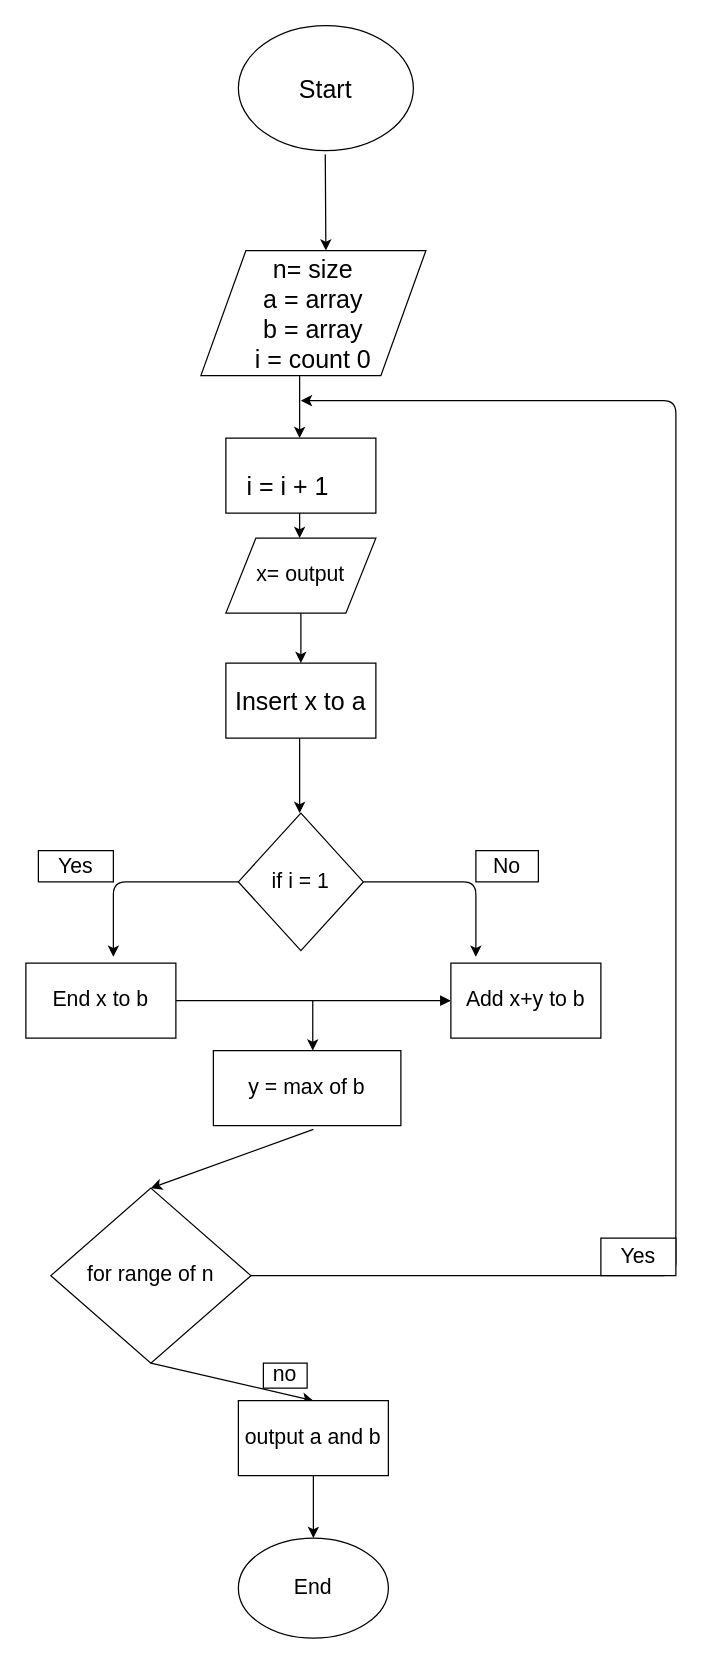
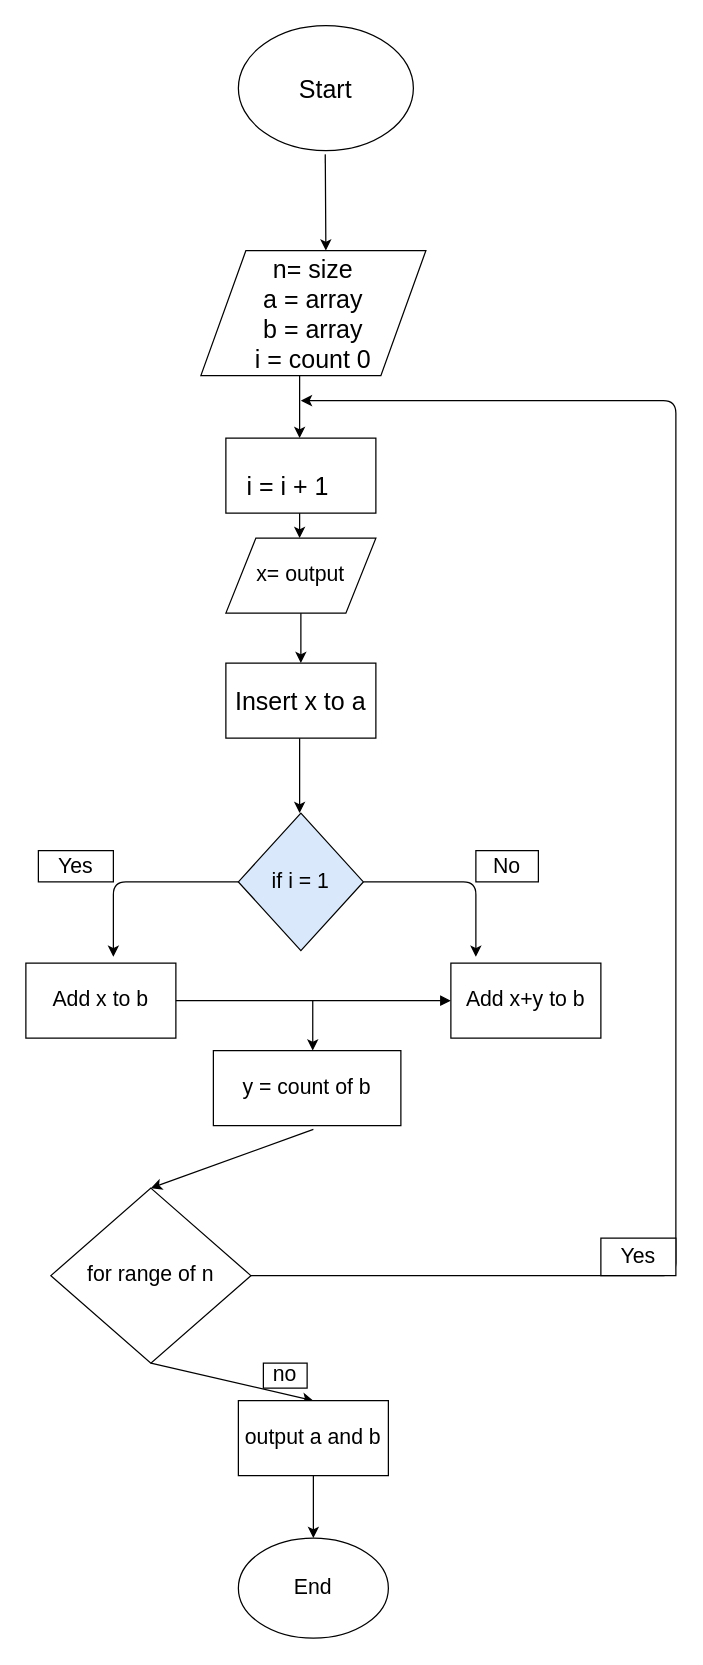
node "if i = 1": fillcolor #ffffff -> #dae8fc
node "End x to b": label "End x to b" -> "Add x to b"
node "y = max of b": label "y = max of b" -> "y = count of b"
